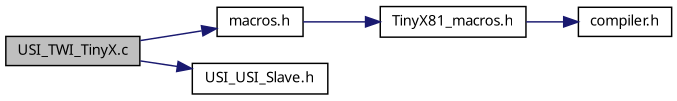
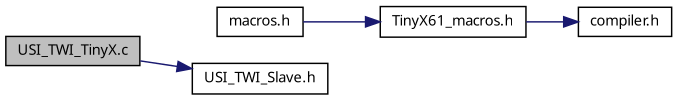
node "TinyX81_macros.h": label "TinyX81_macros.h" -> "TinyX61_macros.h"
edge "USI_TWI_TinyX.c" -> "macros.h": removed
node "USI_USI_Slave.h": label "USI_USI_Slave.h" -> "USI_TWI_Slave.h"
